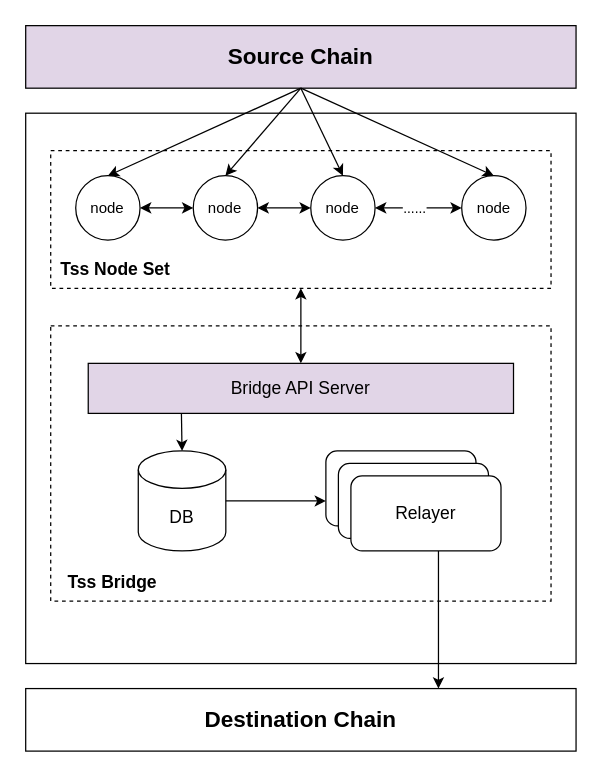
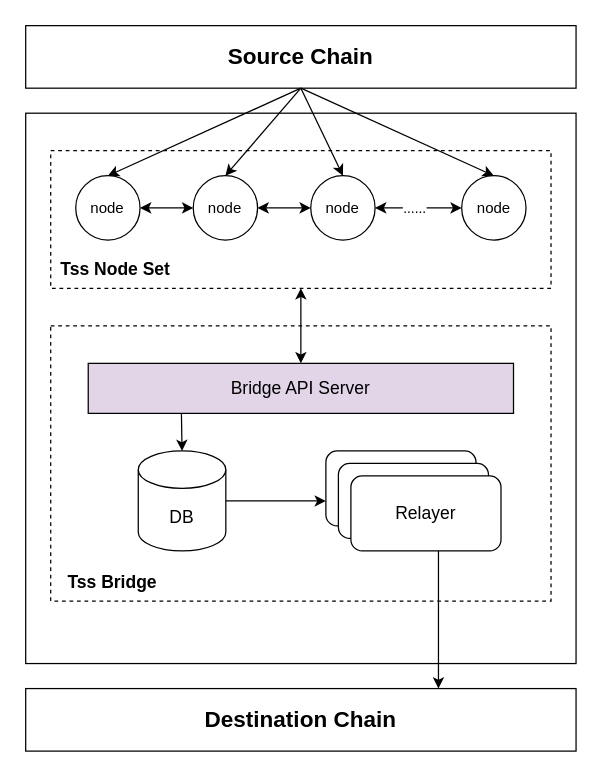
node "Source Chain": fillcolor #e1d5e7 -> #ffffff
